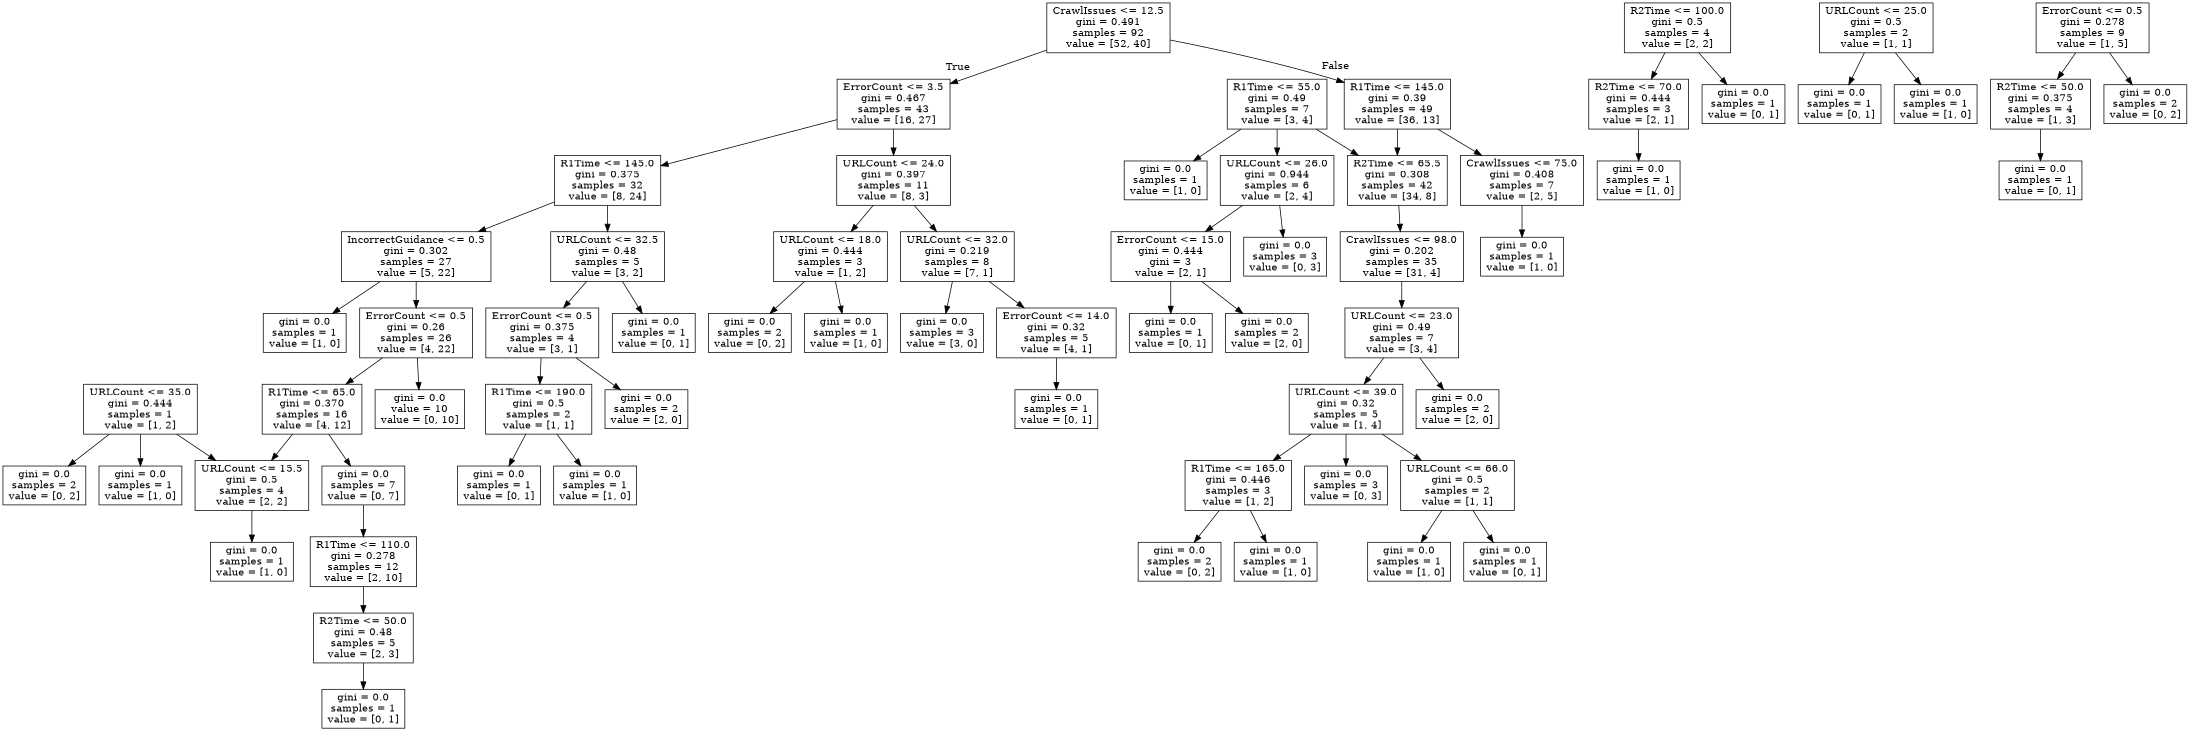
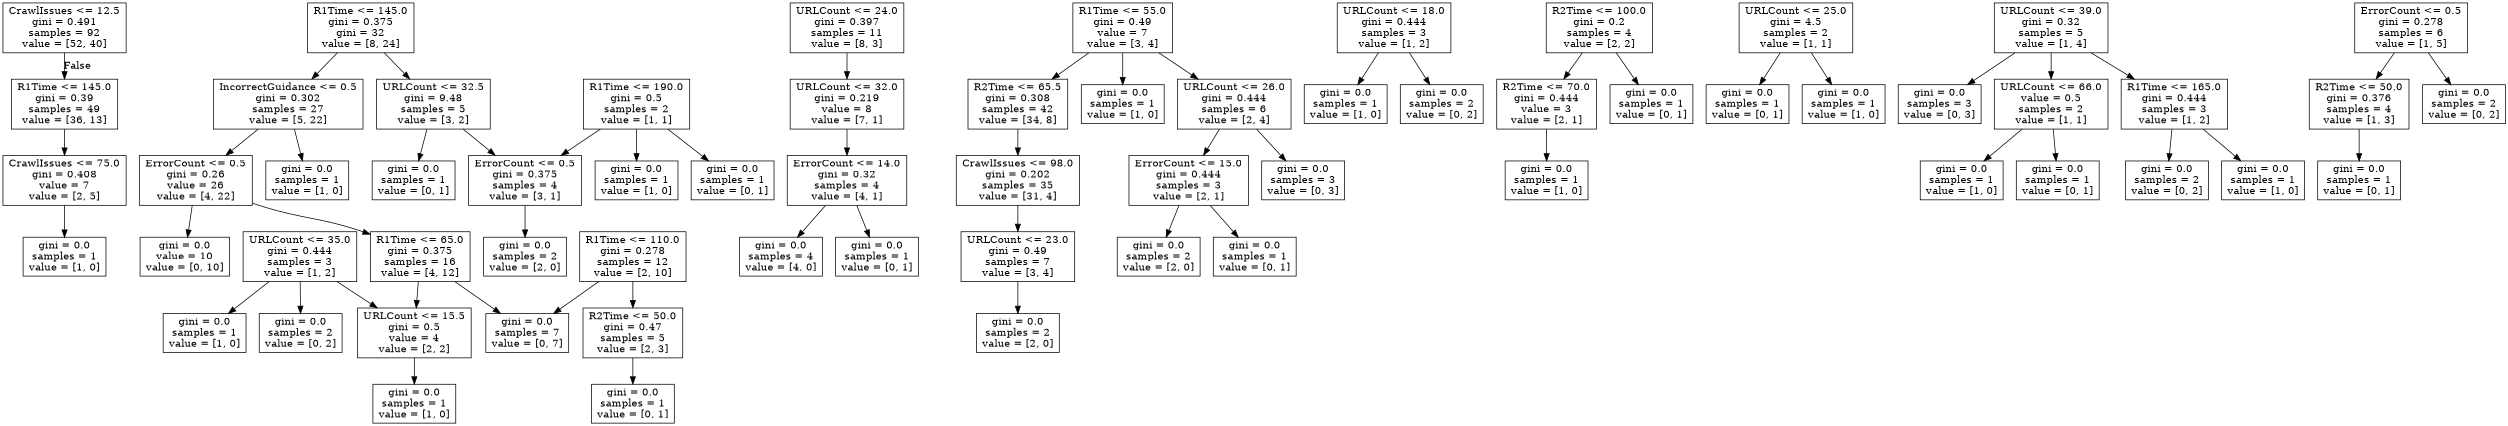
node "R2Time <= 100.0 gini = 0.5 samples = 4 value = [2, 2]": label "R2Time <= 100.0 gini = 0.5 samples = 4 value = [2, 2]" -> "R2Time <= 100.0 gini = 0.2 samples = 4 value = [2, 2]"
node "URLCount <= 25.0 gini = 0.5 samples = 2 value = [1, 1]": label "URLCount <= 25.0 gini = 0.5 samples = 2 value = [1, 1]" -> "URLCount <= 25.0 gini = 4.5 samples = 2 value = [1, 1]"
node "ErrorCount <= 0.5 gini = 0.278 samples = 9 value = [1, 5]": label "ErrorCount <= 0.5 gini = 0.278 samples = 9 value = [1, 5]" -> "ErrorCount <= 0.5 gini = 0.278 samples = 6 value = [1, 5]"
node "ErrorCount <= 3.5 gini = 0.467 samples = 43 value = [16, 27]": removed
node "R1Time <= 55.0 gini = 0.49 samples = 7 value = [3, 4]": label "R1Time <= 55.0 gini = 0.49 samples = 7 value = [3, 4]" -> "R1Time <= 55.0 gini = 0.49 value = 7 value = [3, 4]"
node "R2Time <= 70.0 gini = 0.444 samples = 3 value = [2, 1]": label "R2Time <= 70.0 gini = 0.444 samples = 3 value = [2, 1]" -> "R2Time <= 70.0 gini = 0.444 value = 3 value = [2, 1]"
node "R2Time <= 50.0 gini = 0.375 samples = 4 value = [1, 3]": label "R2Time <= 50.0 gini = 0.375 samples = 4 value = [1, 3]" -> "R2Time <= 50.0 gini = 0.376 samples = 4 value = [1, 3]"
edge "R1Time <= 145.0 gini = 0.39 samples = 49 value = [36, 13]" -> "R2Time <= 65.5 gini = 0.308 samples = 42 value = [34, 8]": removed
node "R1Time <= 145.0 gini = 0.375 samples = 32 value = [8, 24]": label "R1Time <= 145.0 gini = 0.375 samples = 32 value = [8, 24]" -> "R1Time <= 145.0 gini = 0.375 gini = 32 value = [8, 24]"
node "URLCount <= 26.0 gini = 0.944 samples = 6 value = [2, 4]": label "URLCount <= 26.0 gini = 0.944 samples = 6 value = [2, 4]" -> "URLCount <= 26.0 gini = 0.444 samples = 6 value = [2, 4]"
node "CrawlIssues <= 75.0 gini = 0.408 samples = 7 value = [2, 5]": label "CrawlIssues <= 75.0 gini = 0.408 samples = 7 value = [2, 5]" -> "CrawlIssues <= 75.0 gini = 0.408 value = 7 value = [2, 5]"
edge "URLCount <= 24.0 gini = 0.397 samples = 11 value = [8, 3]" -> "URLCount <= 18.0 gini = 0.444 samples = 3 value = [1, 2]": removed
node "URLCount <= 32.5 gini = 0.48 samples = 5 value = [3, 2]": label "URLCount <= 32.5 gini = 0.48 samples = 5 value = [3, 2]" -> "URLCount <= 32.5 gini = 9.48 samples = 5 value = [3, 2]"
node "gini = 0.0 samples = 4 value = [4, 0]": added
node "URLCount <= 32.0 gini = 0.219 samples = 8 value = [7, 1]": label "URLCount <= 32.0 gini = 0.219 samples = 8 value = [7, 1]" -> "URLCount <= 32.0 gini = 0.219 value = 8 value = [7, 1]"
node "ErrorCount <= 15.0 gini = 0.444 gini = 3 value = [2, 1]": label "ErrorCount <= 15.0 gini = 0.444 gini = 3 value = [2, 1]" -> "ErrorCount <= 15.0 gini = 0.444 samples = 3 value = [2, 1]"
node "ErrorCount <= 0.5 gini = 0.26 samples = 26 value = [4, 22]": label "ErrorCount <= 0.5 gini = 0.26 samples = 26 value = [4, 22]" -> "ErrorCount <= 0.5 gini = 0.26 value = 26 value = [4, 22]"
node "gini = 0.0 samples = 3 value = [3, 0]": removed
node "ErrorCount <= 14.0 gini = 0.32 samples = 5 value = [4, 1]": label "ErrorCount <= 14.0 gini = 0.32 samples = 5 value = [4, 1]" -> "ErrorCount <= 14.0 gini = 0.32 samples = 4 value = [4, 1]"
edge "ErrorCount <= 0.5 gini = 0.375 samples = 4 value = [3, 1]" -> "R1Time <= 190.0 gini = 0.5 samples = 2 value = [1, 1]": reversed
edge "URLCount <= 23.0 gini = 0.49 samples = 7 value = [3, 4]" -> "URLCount <= 39.0 gini = 0.32 samples = 5 value = [1, 4]": removed
node "URLCount <= 35.0 gini = 0.444 samples = 1 value = [1, 2]": label "URLCount <= 35.0 gini = 0.444 samples = 1 value = [1, 2]" -> "URLCount <= 35.0 gini = 0.444 samples = 3 value = [1, 2]"
node "R1Time <= 65.0 gini = 0.370 samples = 16 value = [4, 12]": label "R1Time <= 65.0 gini = 0.370 samples = 16 value = [4, 12]" -> "R1Time <= 65.0 gini = 0.375 samples = 16 value = [4, 12]"
node "URLCount <= 15.5 gini = 0.5 samples = 4 value = [2, 2]": label "URLCount <= 15.5 gini = 0.5 samples = 4 value = [2, 2]" -> "URLCount <= 15.5 gini = 0.5 value = 4 value = [2, 2]"
node "R1Time <= 165.0 gini = 0.446 samples = 3 value = [1, 2]": label "R1Time <= 165.0 gini = 0.446 samples = 3 value = [1, 2]" -> "R1Time <= 165.0 gini = 0.444 samples = 3 value = [1, 2]"
node "URLCount <= 66.0 gini = 0.5 samples = 2 value = [1, 1]": label "URLCount <= 66.0 gini = 0.5 samples = 2 value = [1, 1]" -> "URLCount <= 66.0 value = 0.5 samples = 2 value = [1, 1]"
edge "gini = 0.0 samples = 7 value = [0, 7]" -> "R1Time <= 110.0 gini = 0.278 samples = 12 value = [2, 10]": reversed
node "R2Time <= 50.0 gini = 0.48 samples = 5 value = [2, 3]": label "R2Time <= 50.0 gini = 0.48 samples = 5 value = [2, 3]" -> "R2Time <= 50.0 gini = 0.47 samples = 5 value = [2, 3]"
